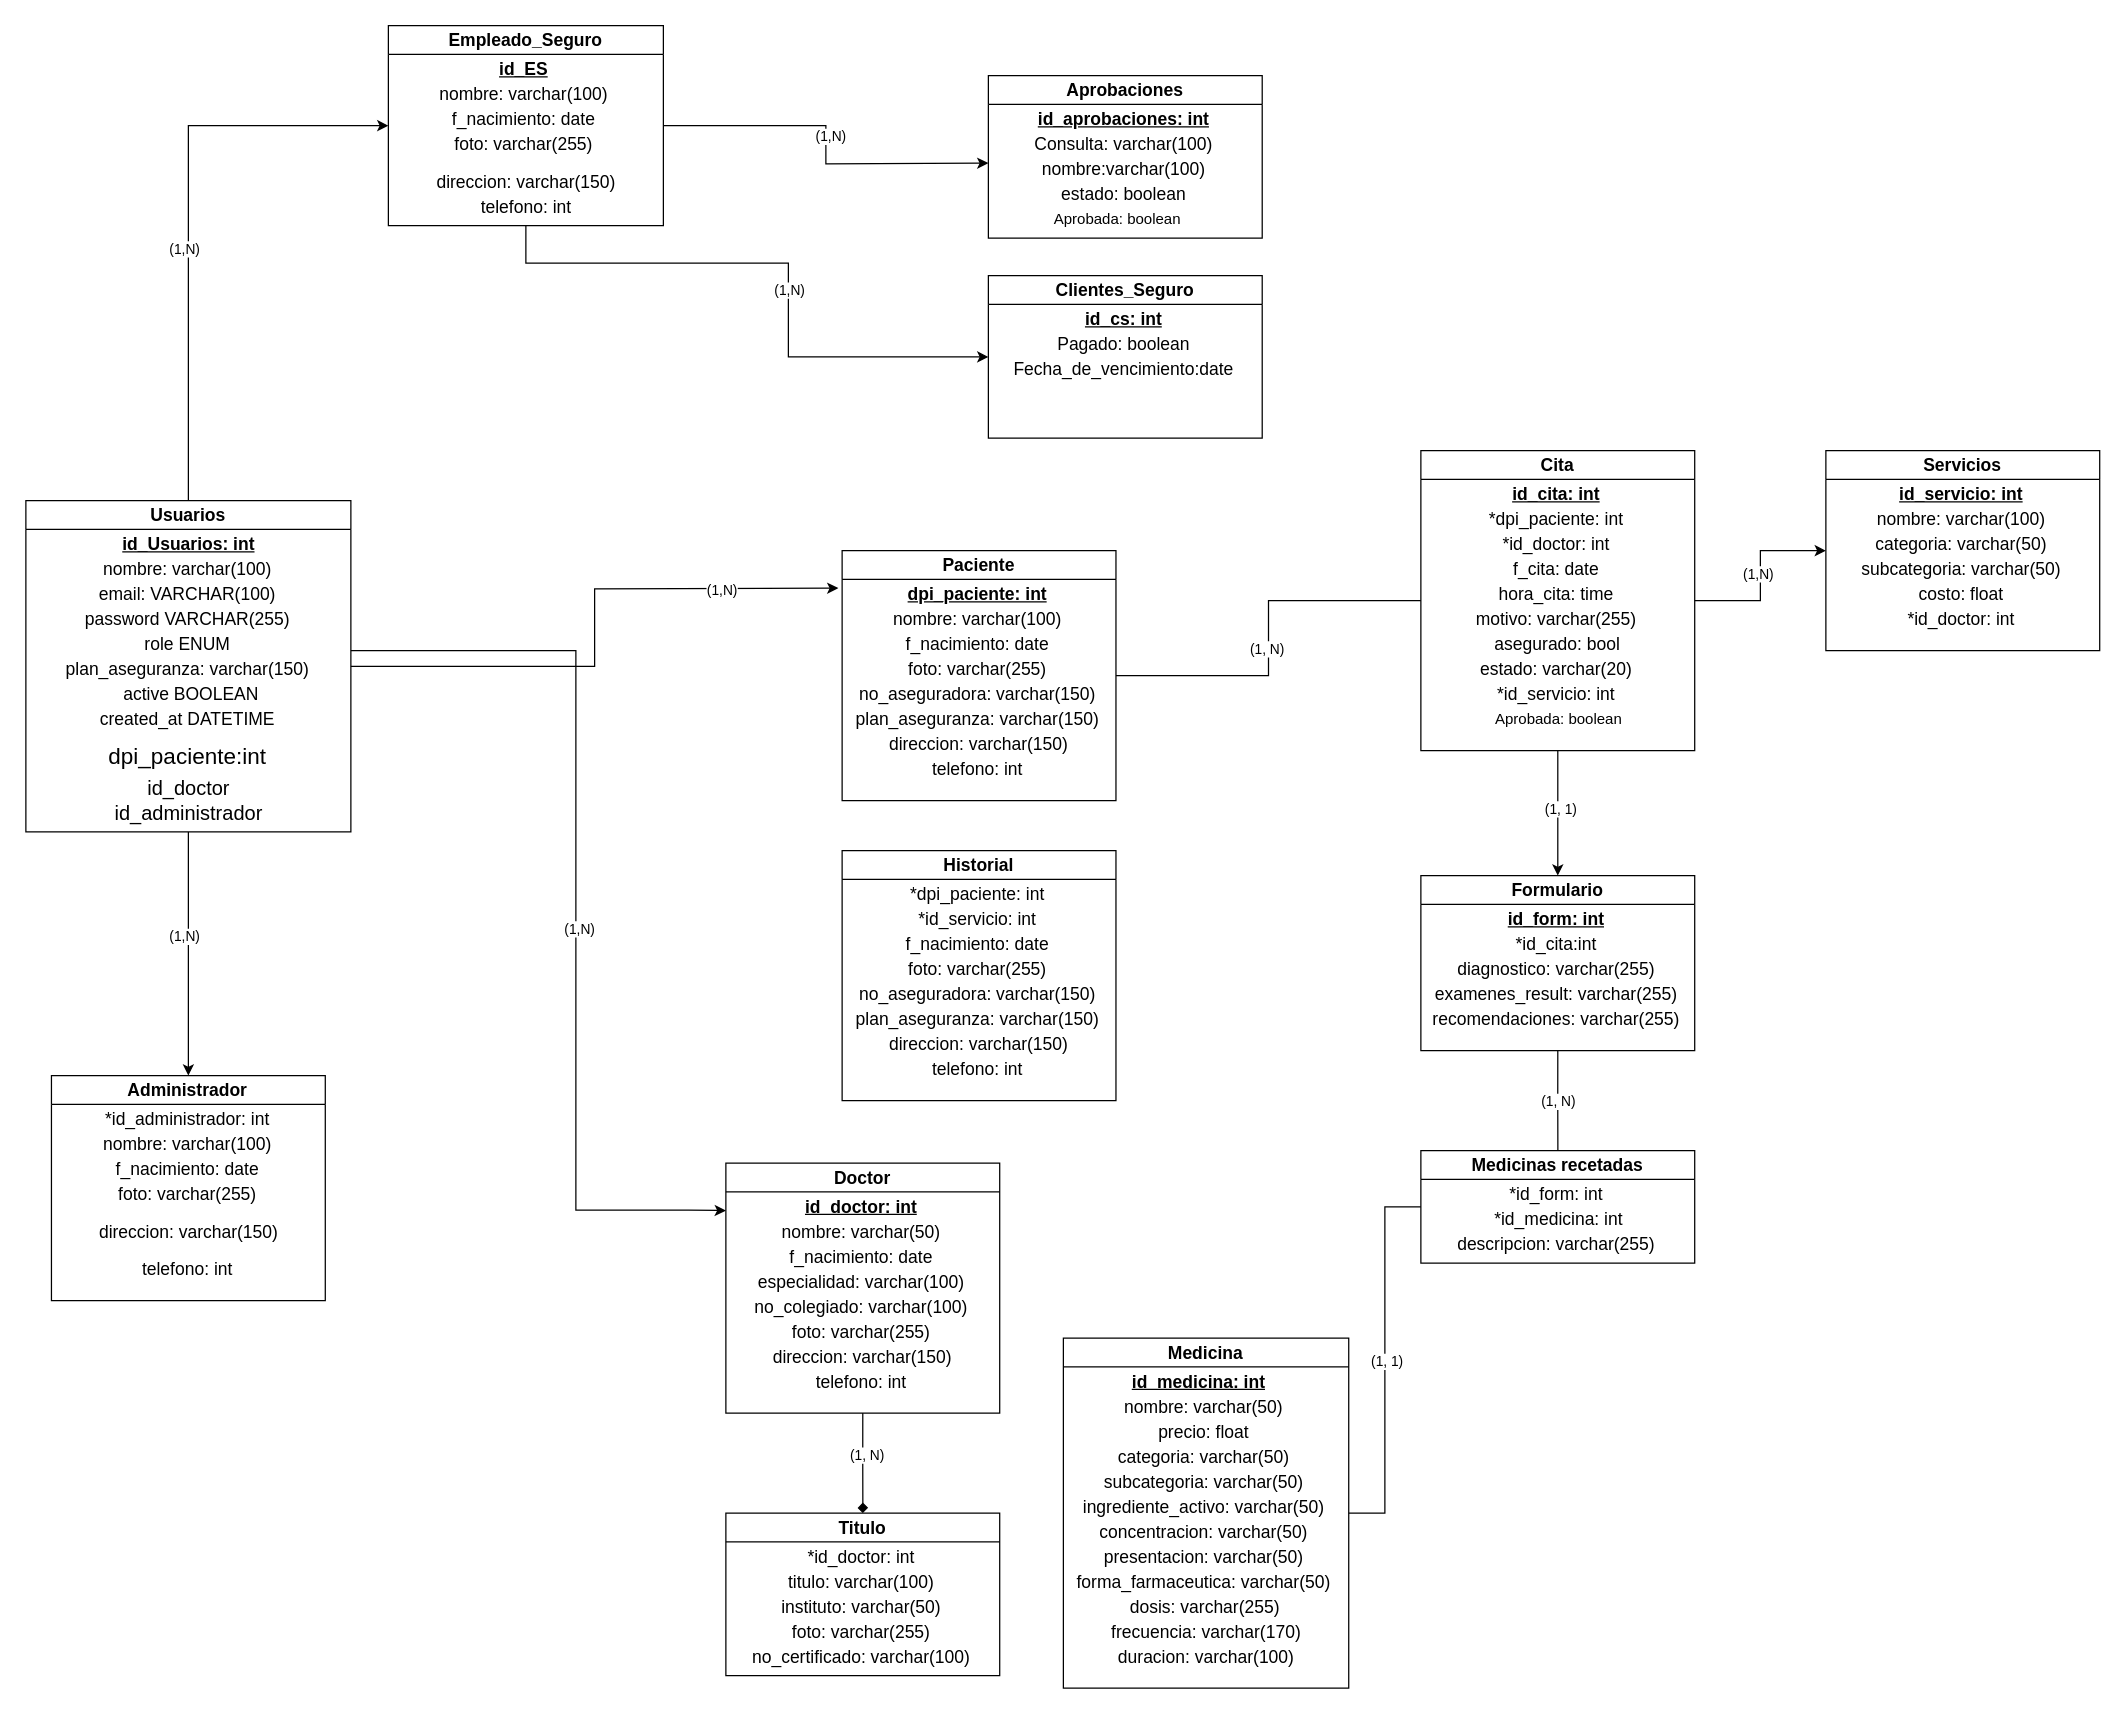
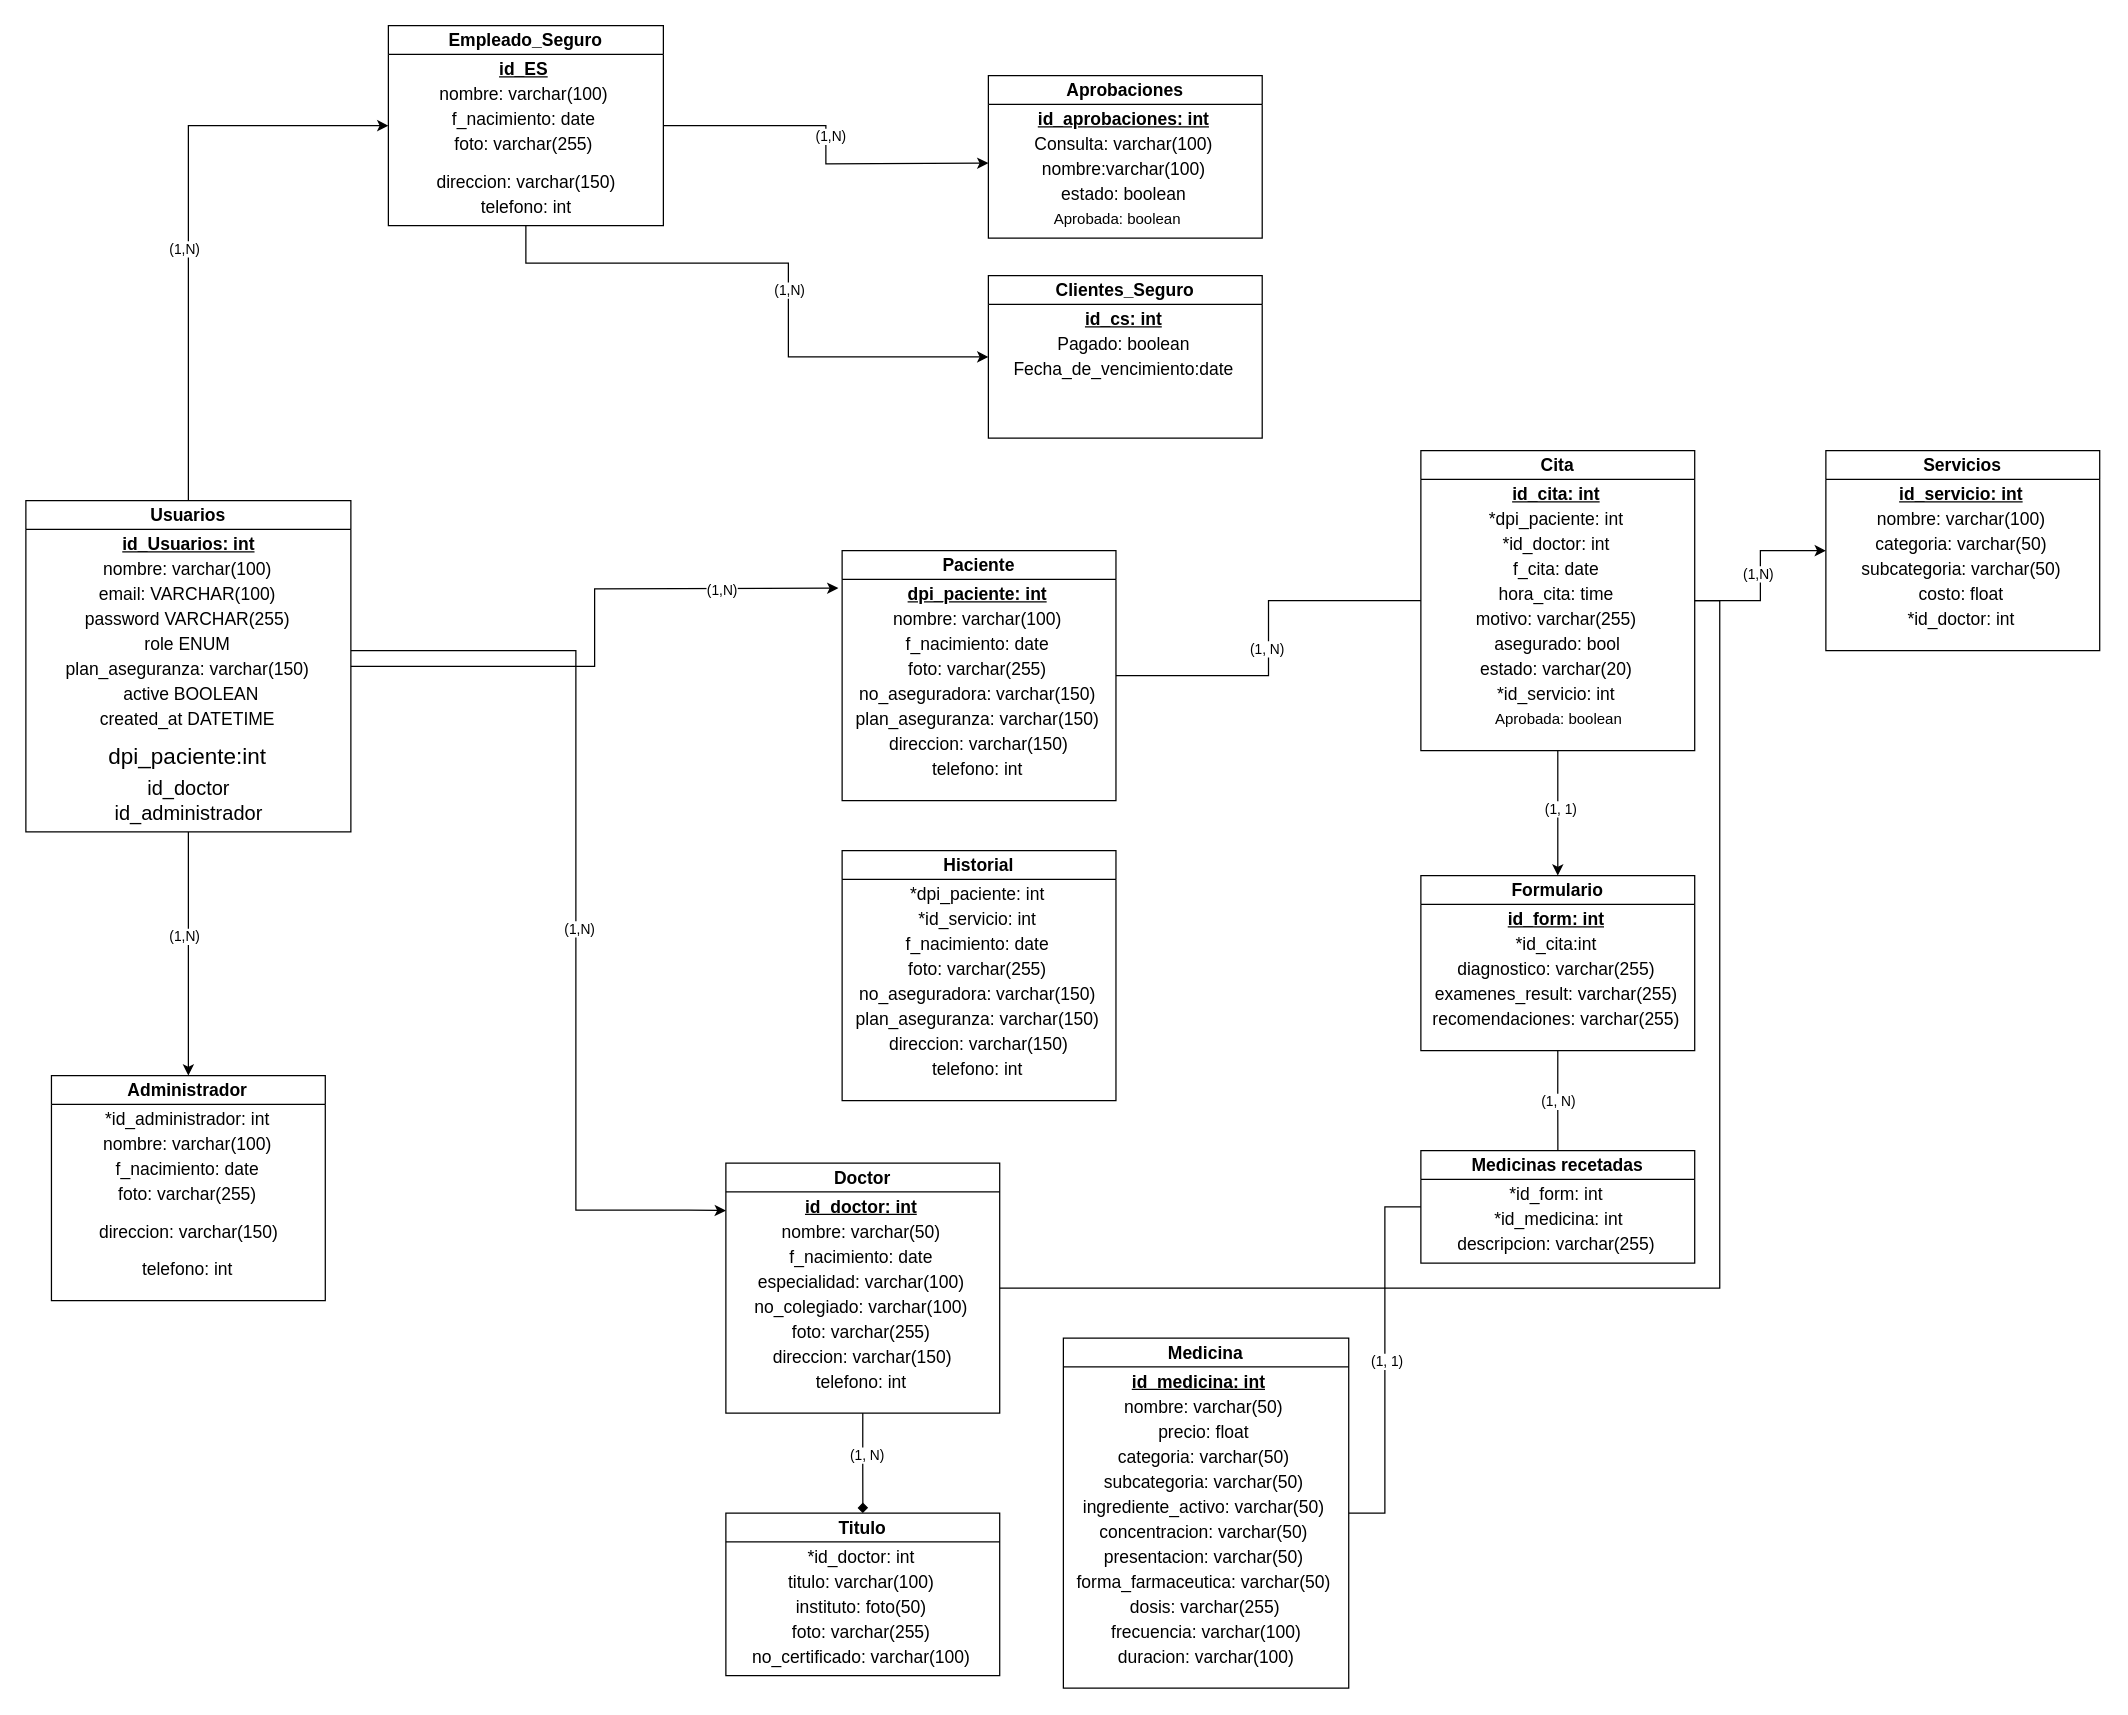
edge "Cita" -- "Doctor": added
node "instituto: varchar(50)": label "instituto: varchar(50)" -> "instituto: foto(50)"
node "frecuencia: varchar(170)": label "frecuencia: varchar(170)" -> "frecuencia: varchar(100)"
